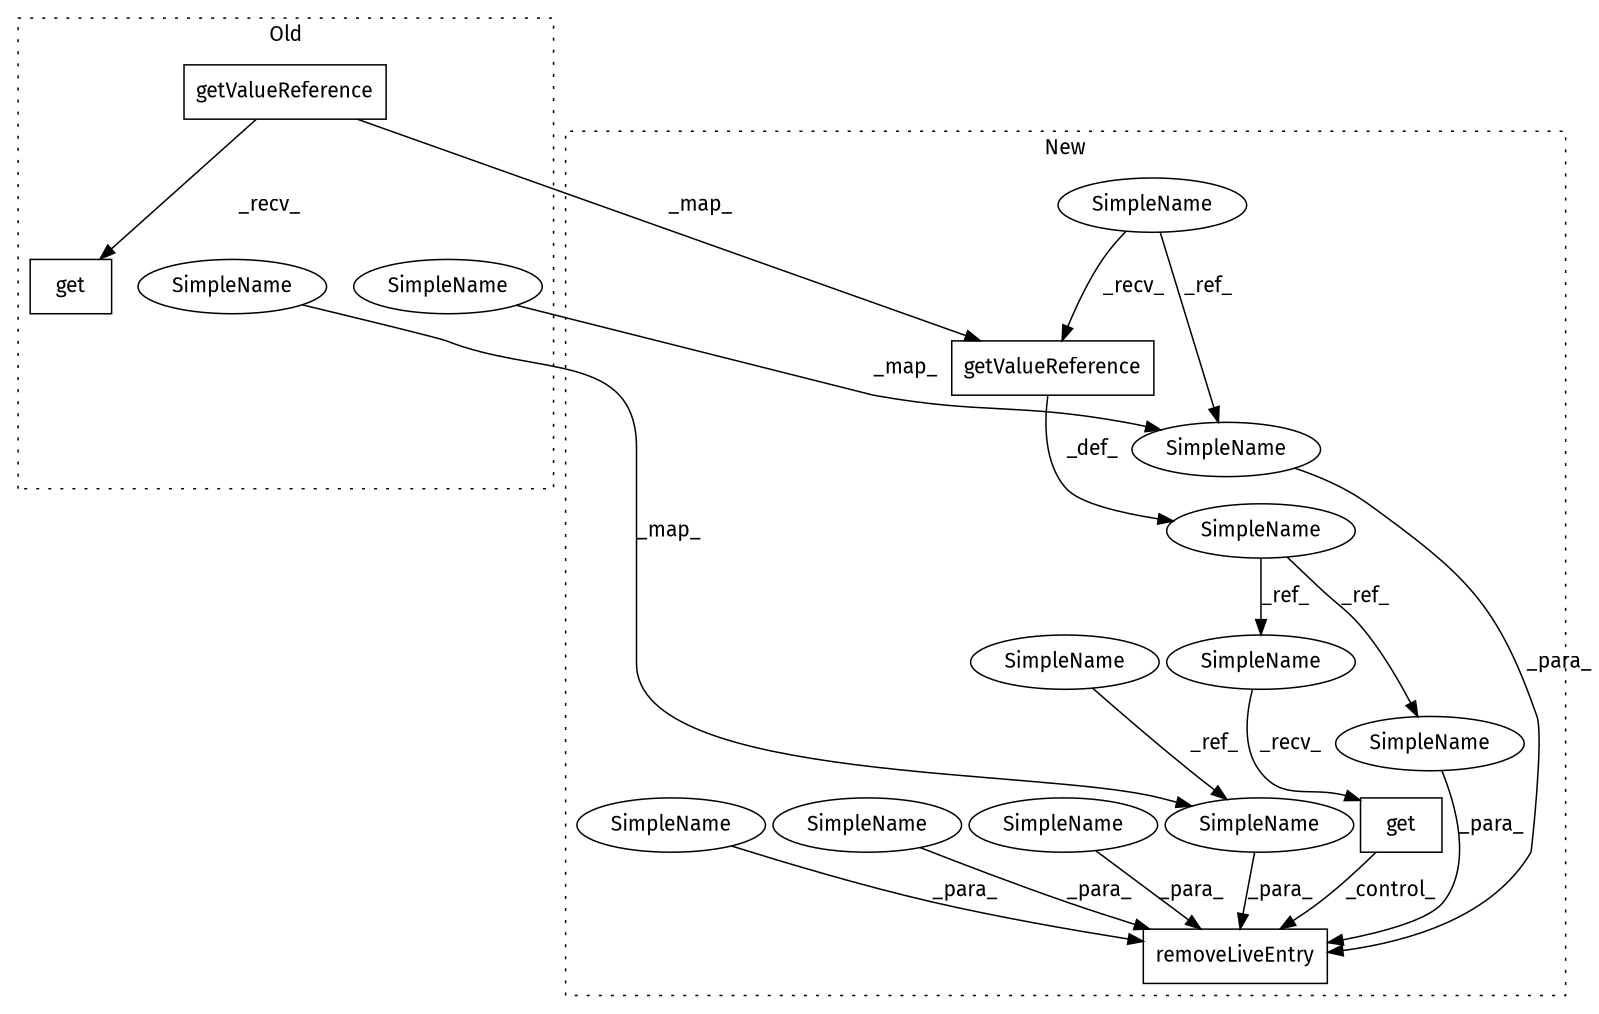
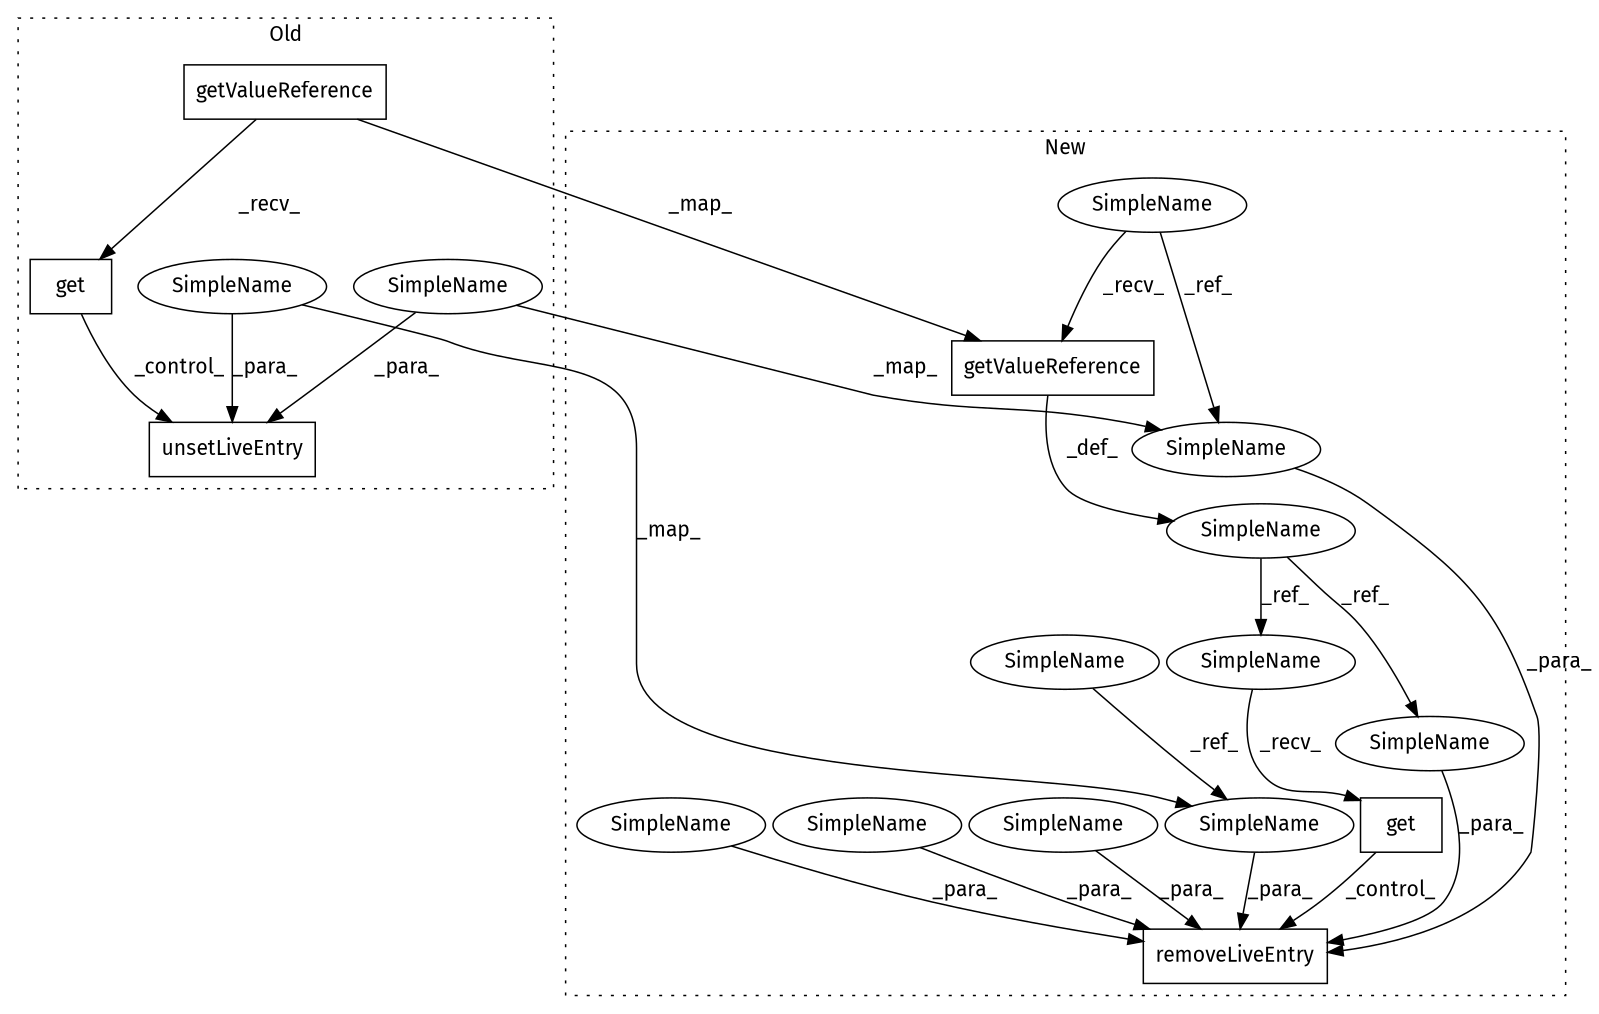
node "unsetLiveEntry": added
